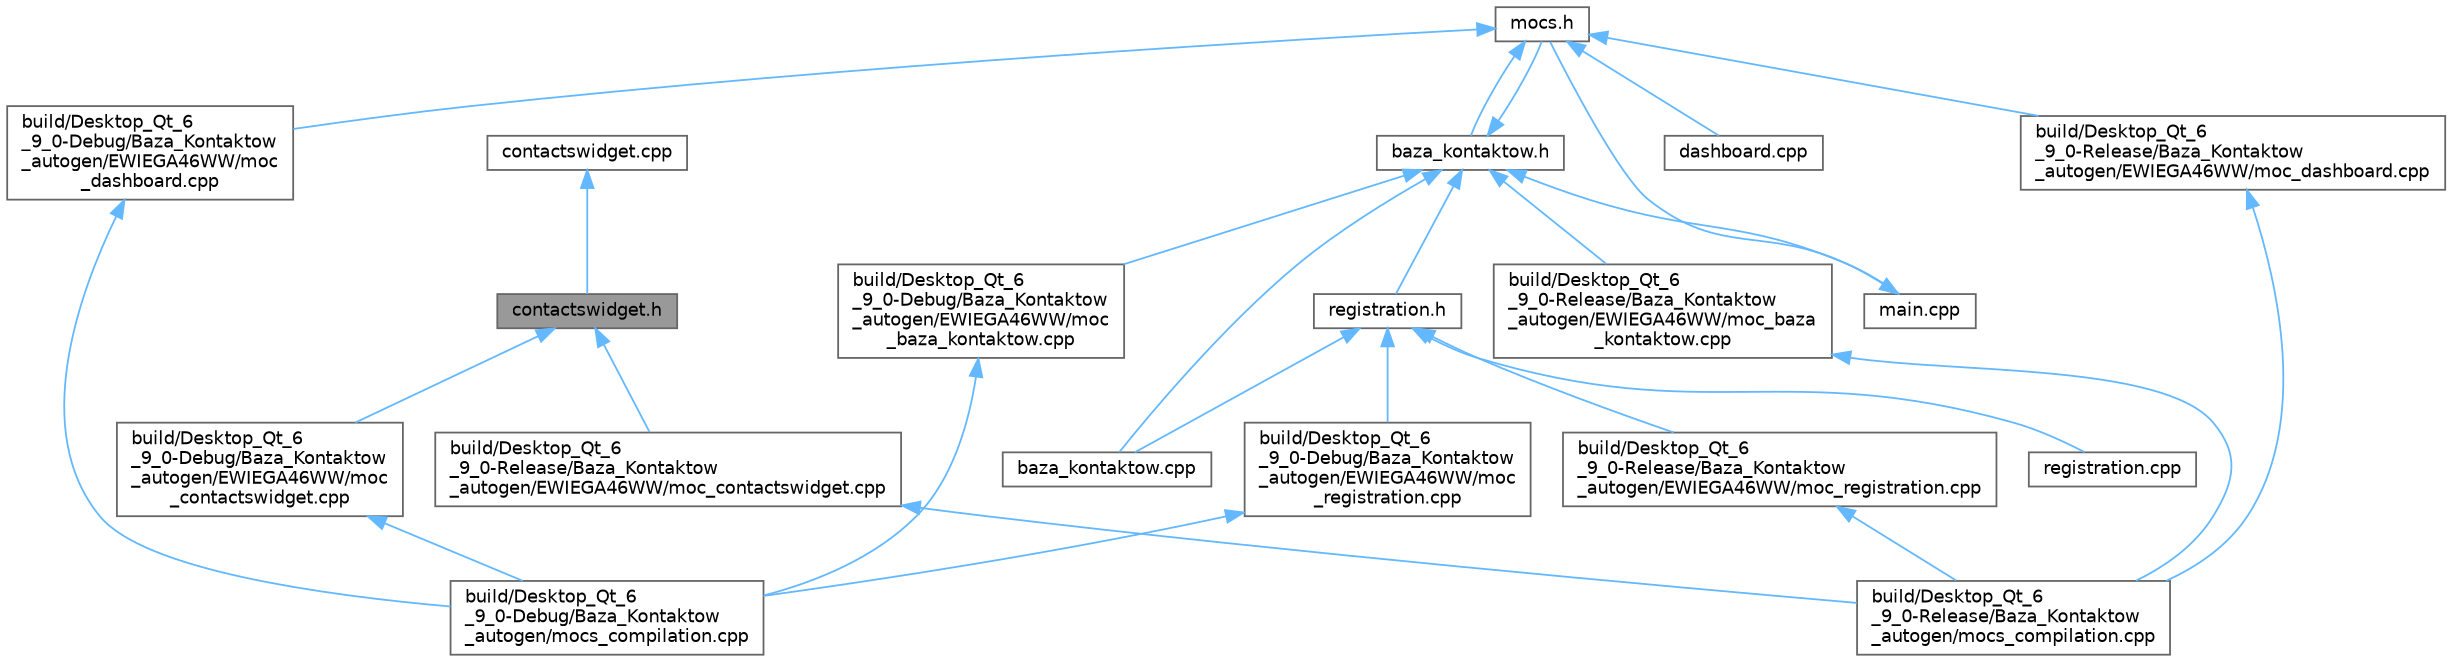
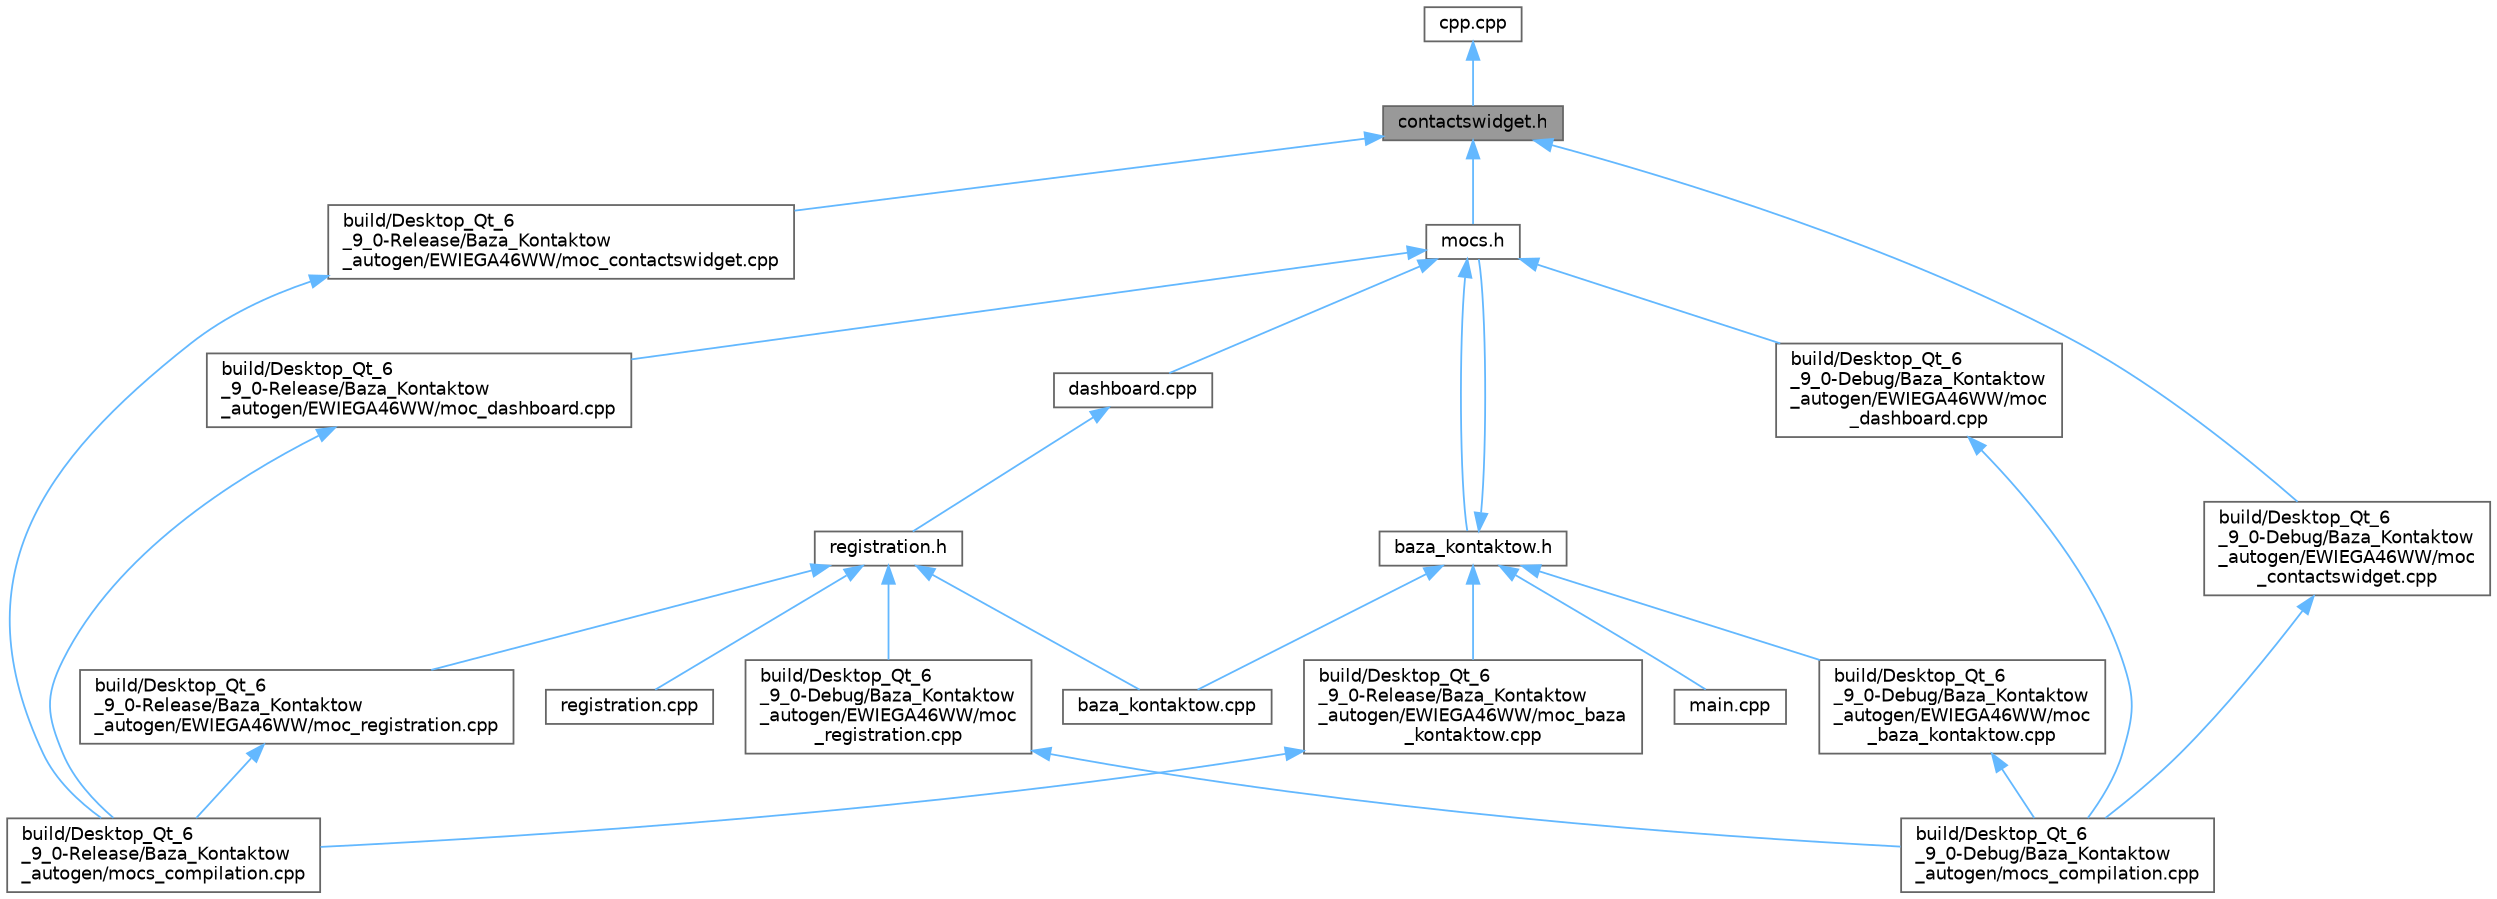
node "contactswidget.cpp": label "contactswidget.cpp" -> "cpp.cpp"
edge "mocs.h" -> "main.cpp": now "mocs.h" -> "contactswidget.h"
edge "registration.h" -> "baza_kontaktow.h": now "registration.h" -> "dashboard.cpp"
